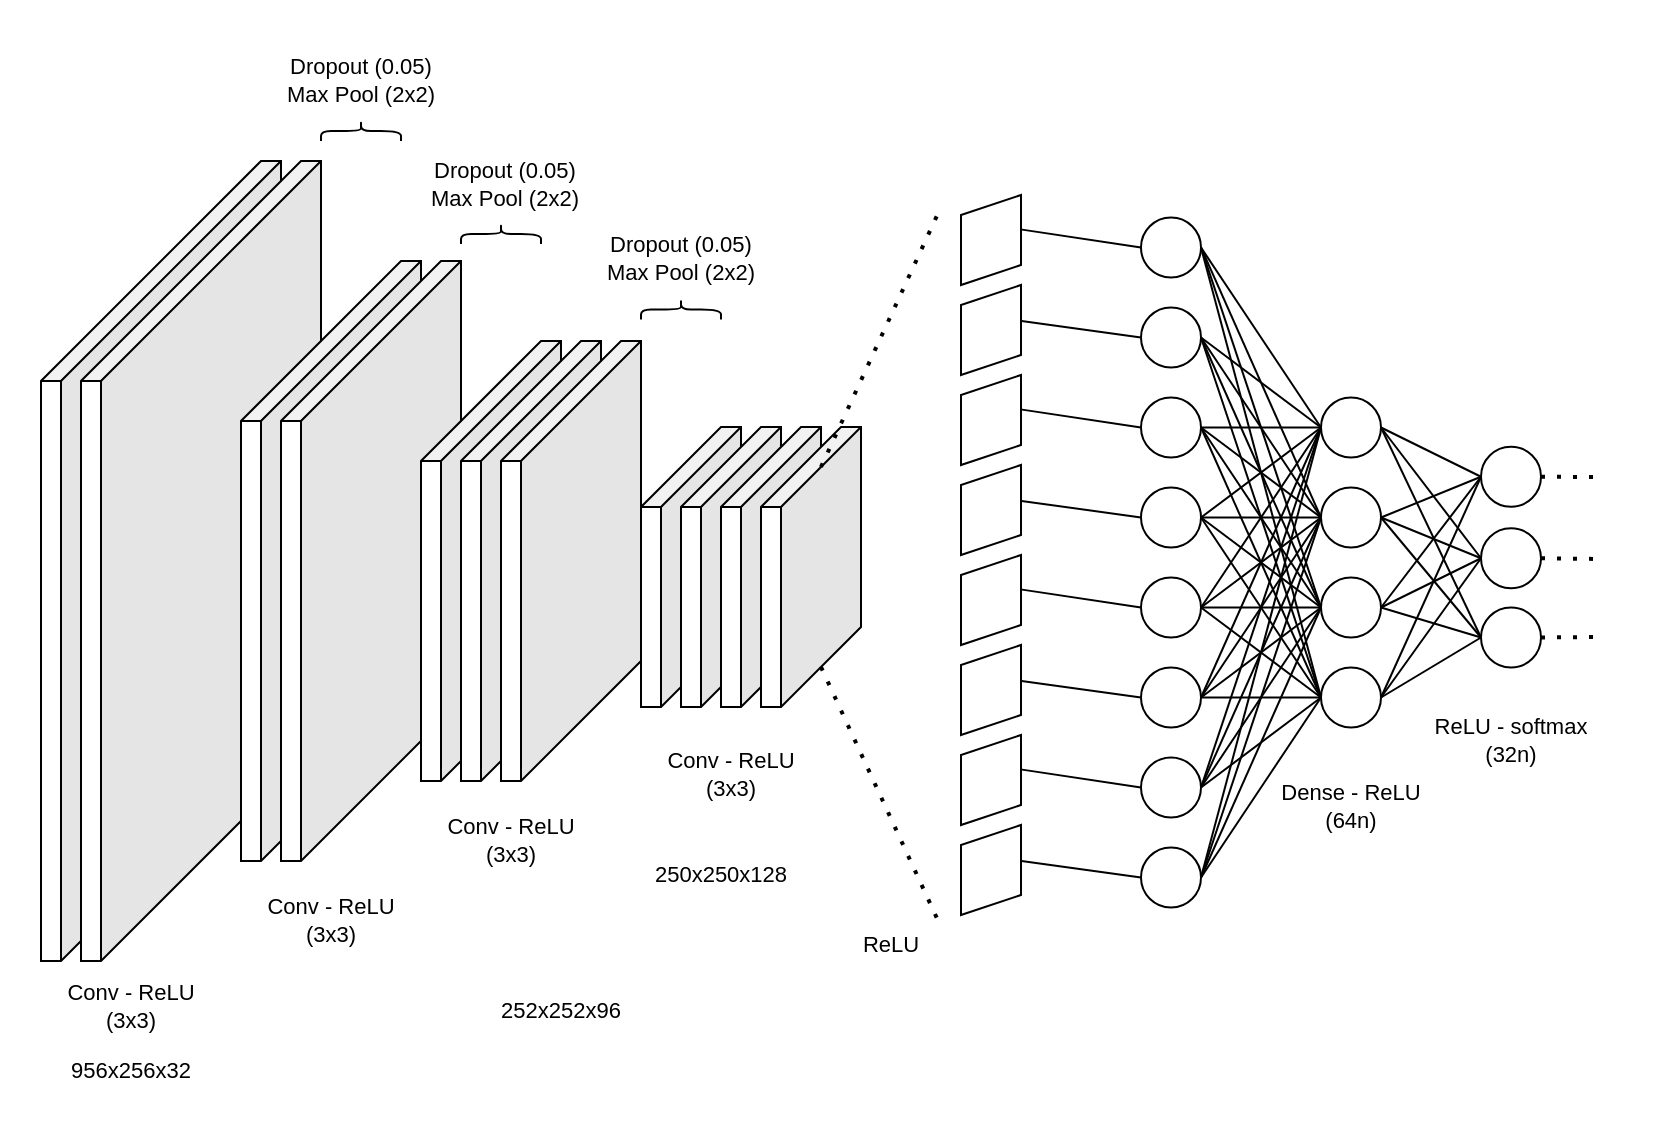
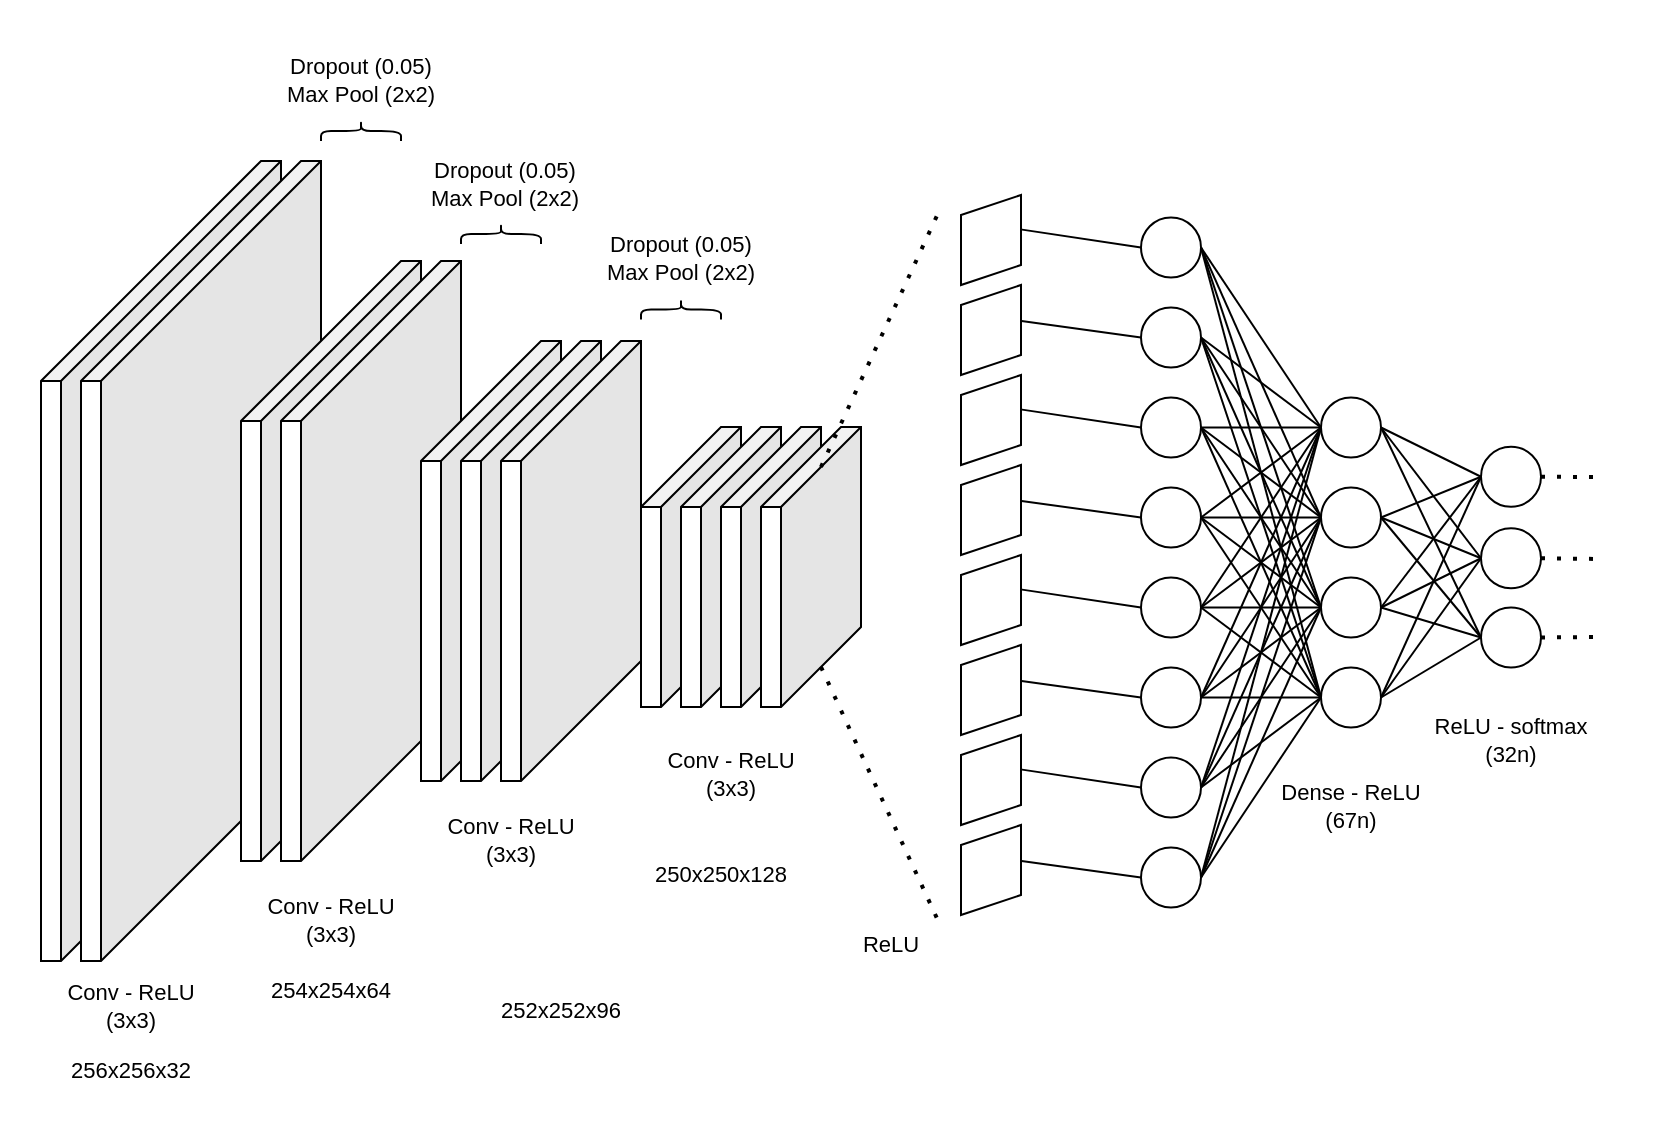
node "Dense - ReLU (64n)": label "Dense - ReLU (64n)" -> "Dense - ReLU (67n)"
node "254x254x64": added
node "956x256x32": label "956x256x32" -> "256x256x32"
